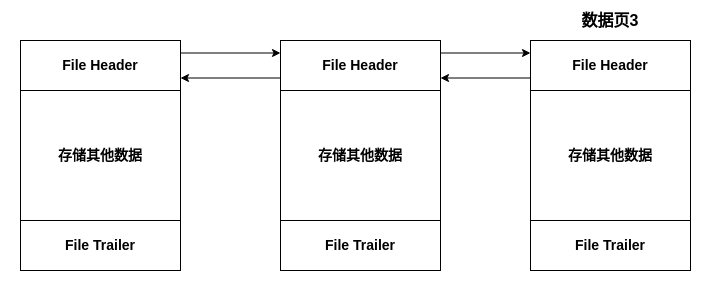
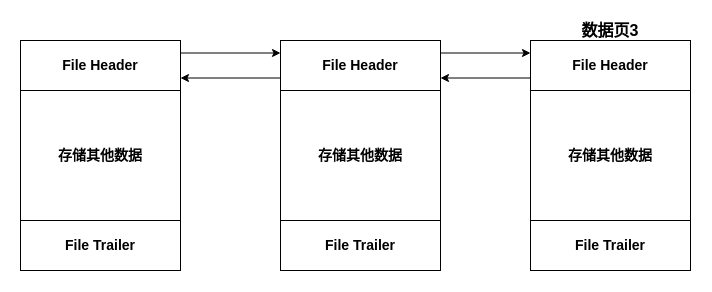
node "数据页3": moved (611, 21) -> (611, 31)
